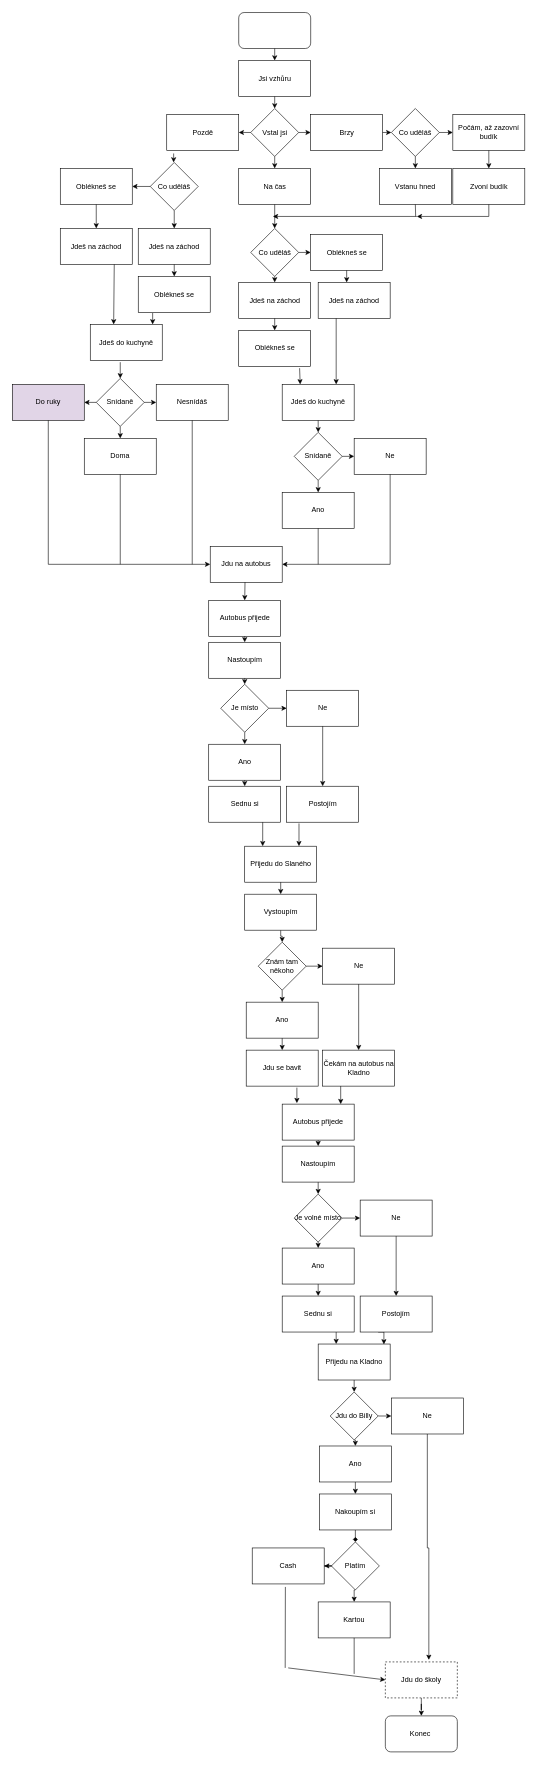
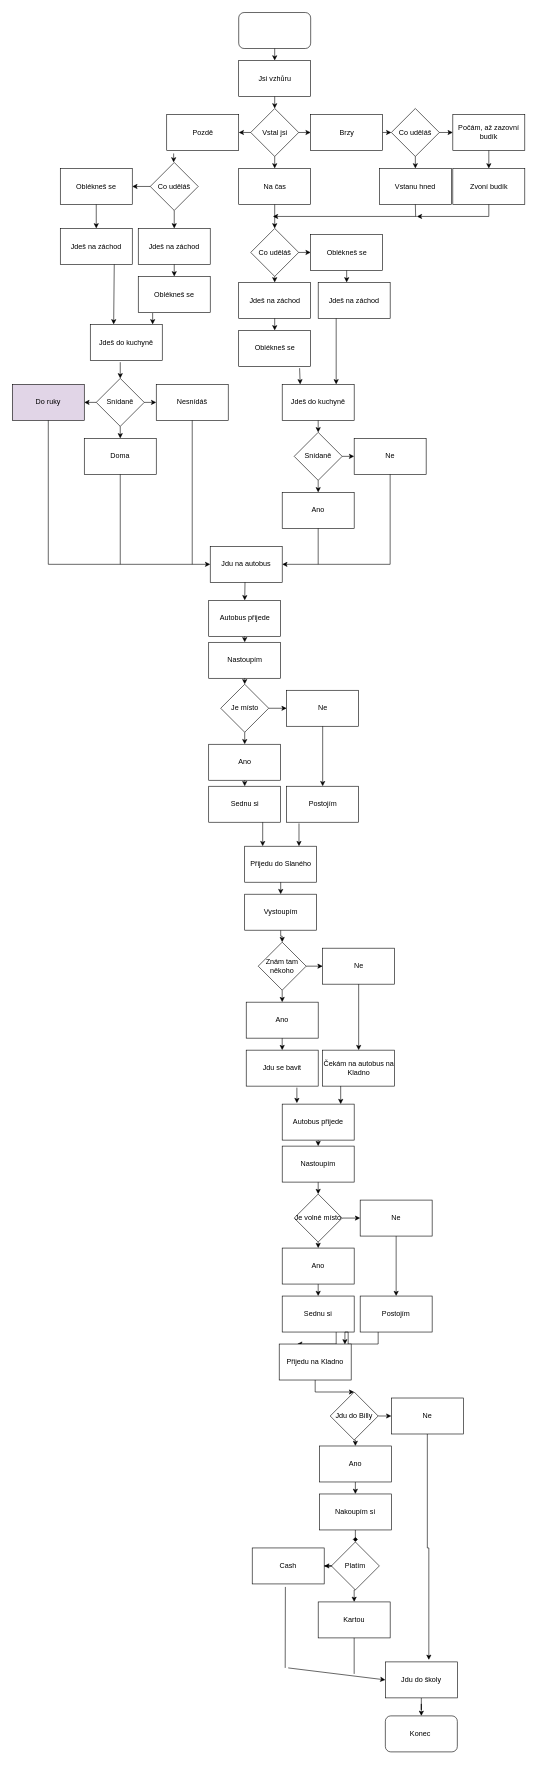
node "Přijedu na Kladno": moved (354, 1362) -> (315, 1362)
node "Jdu do školy": style dashed -> solid
